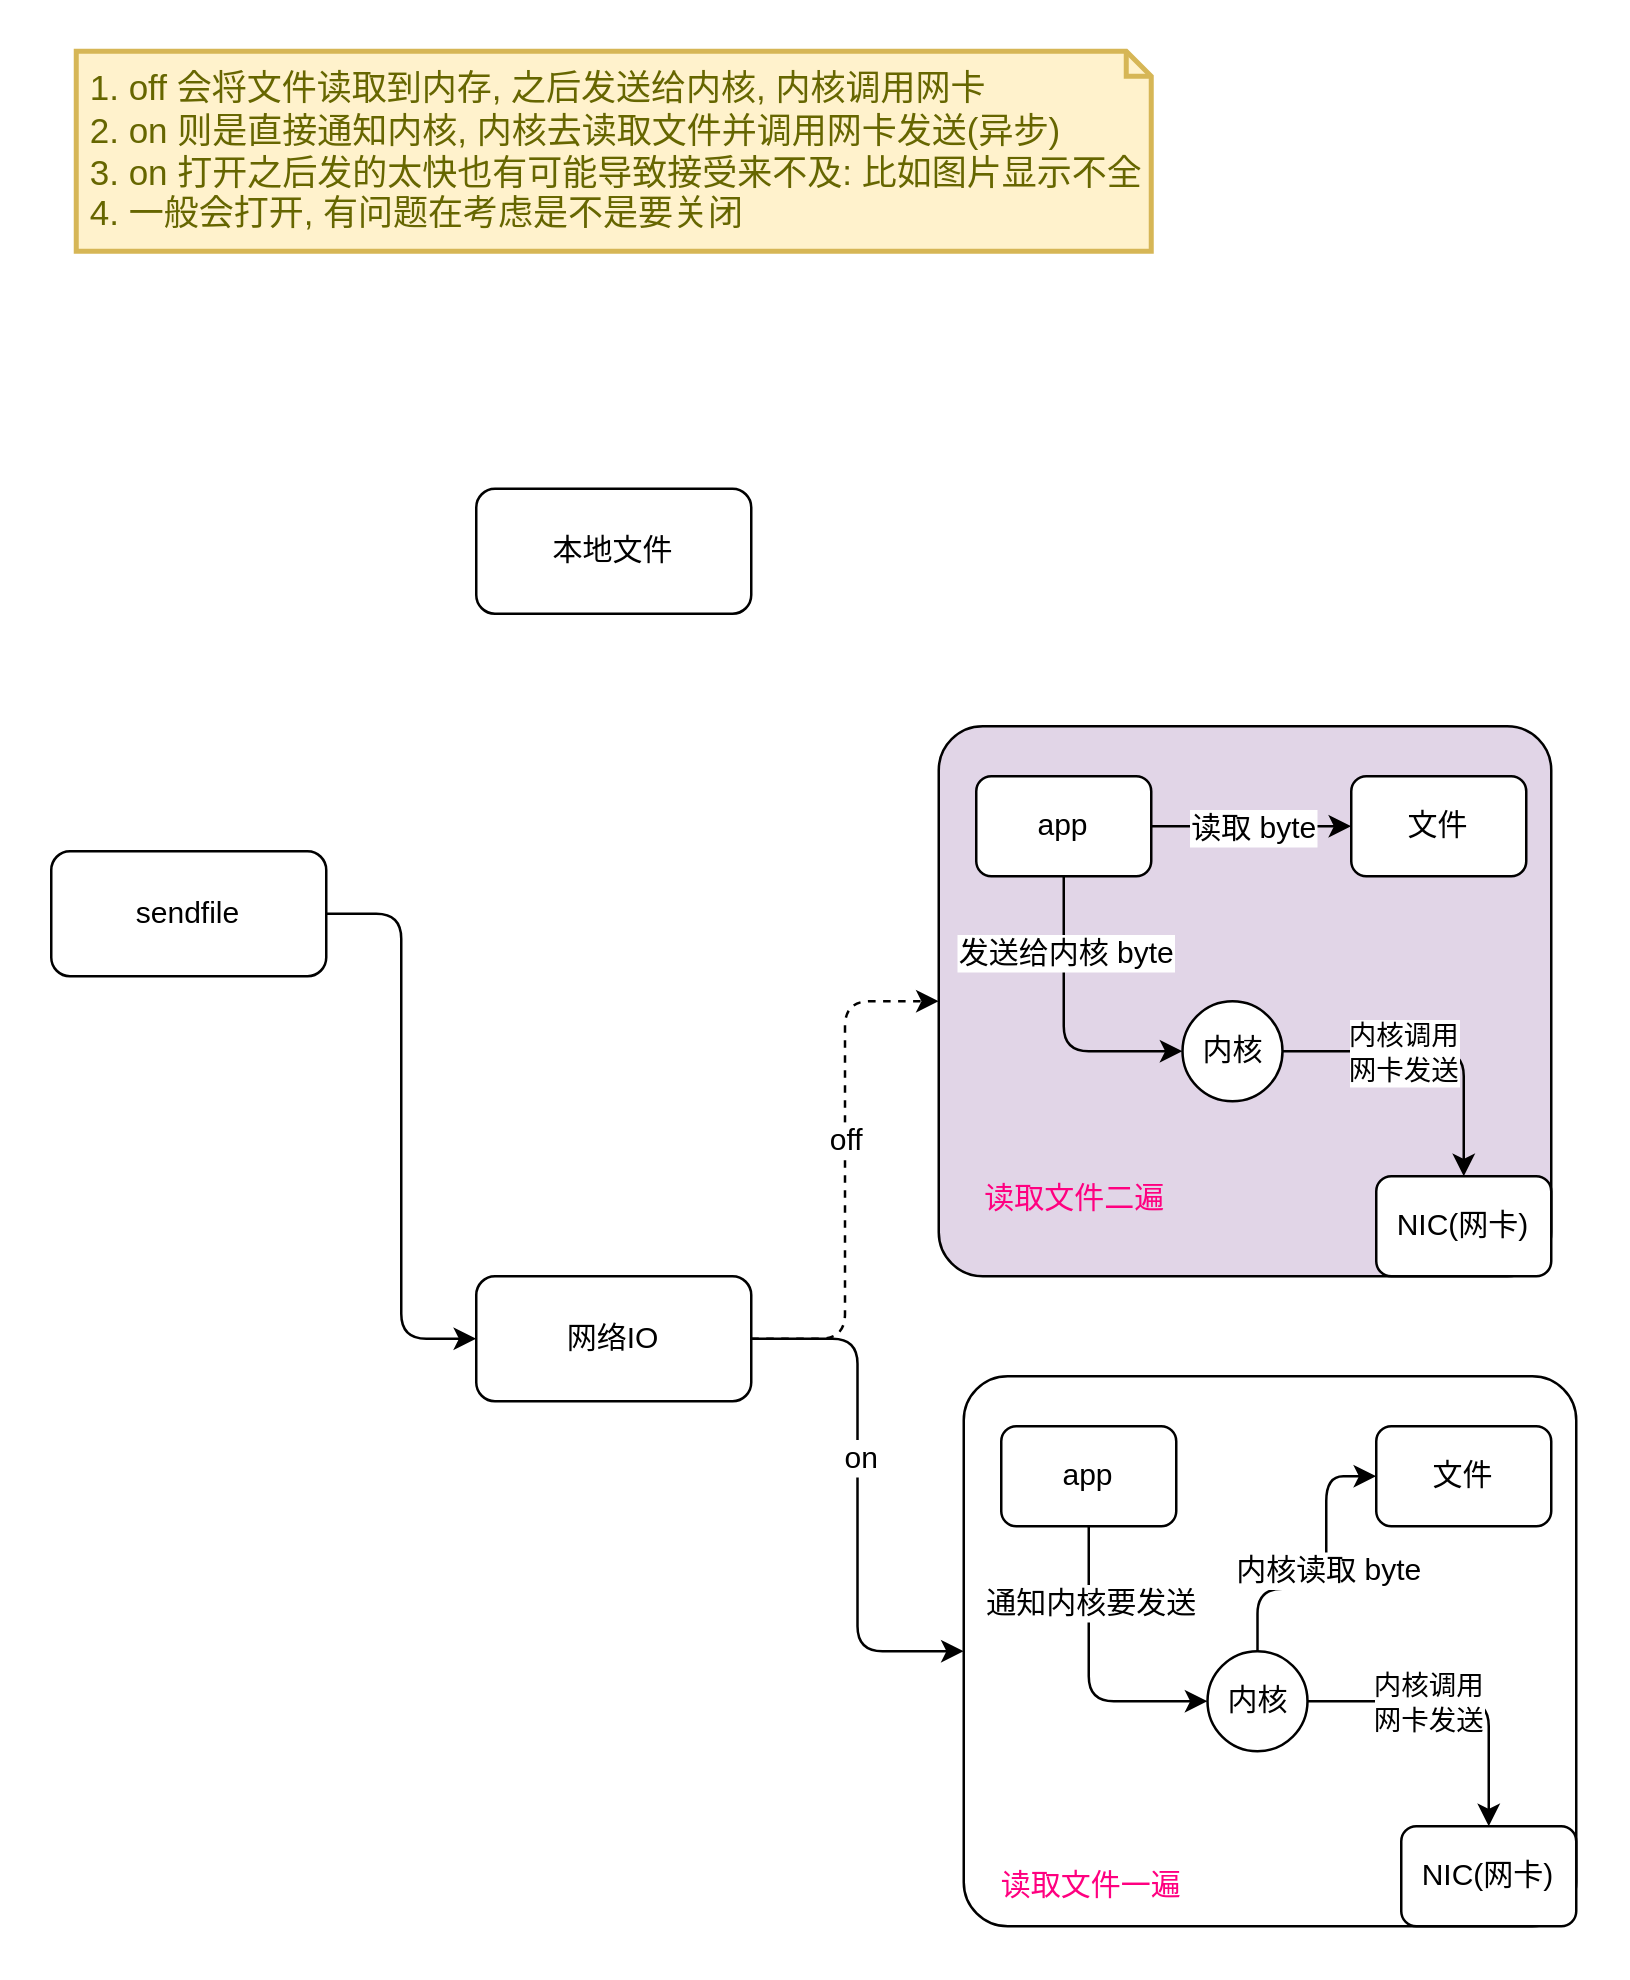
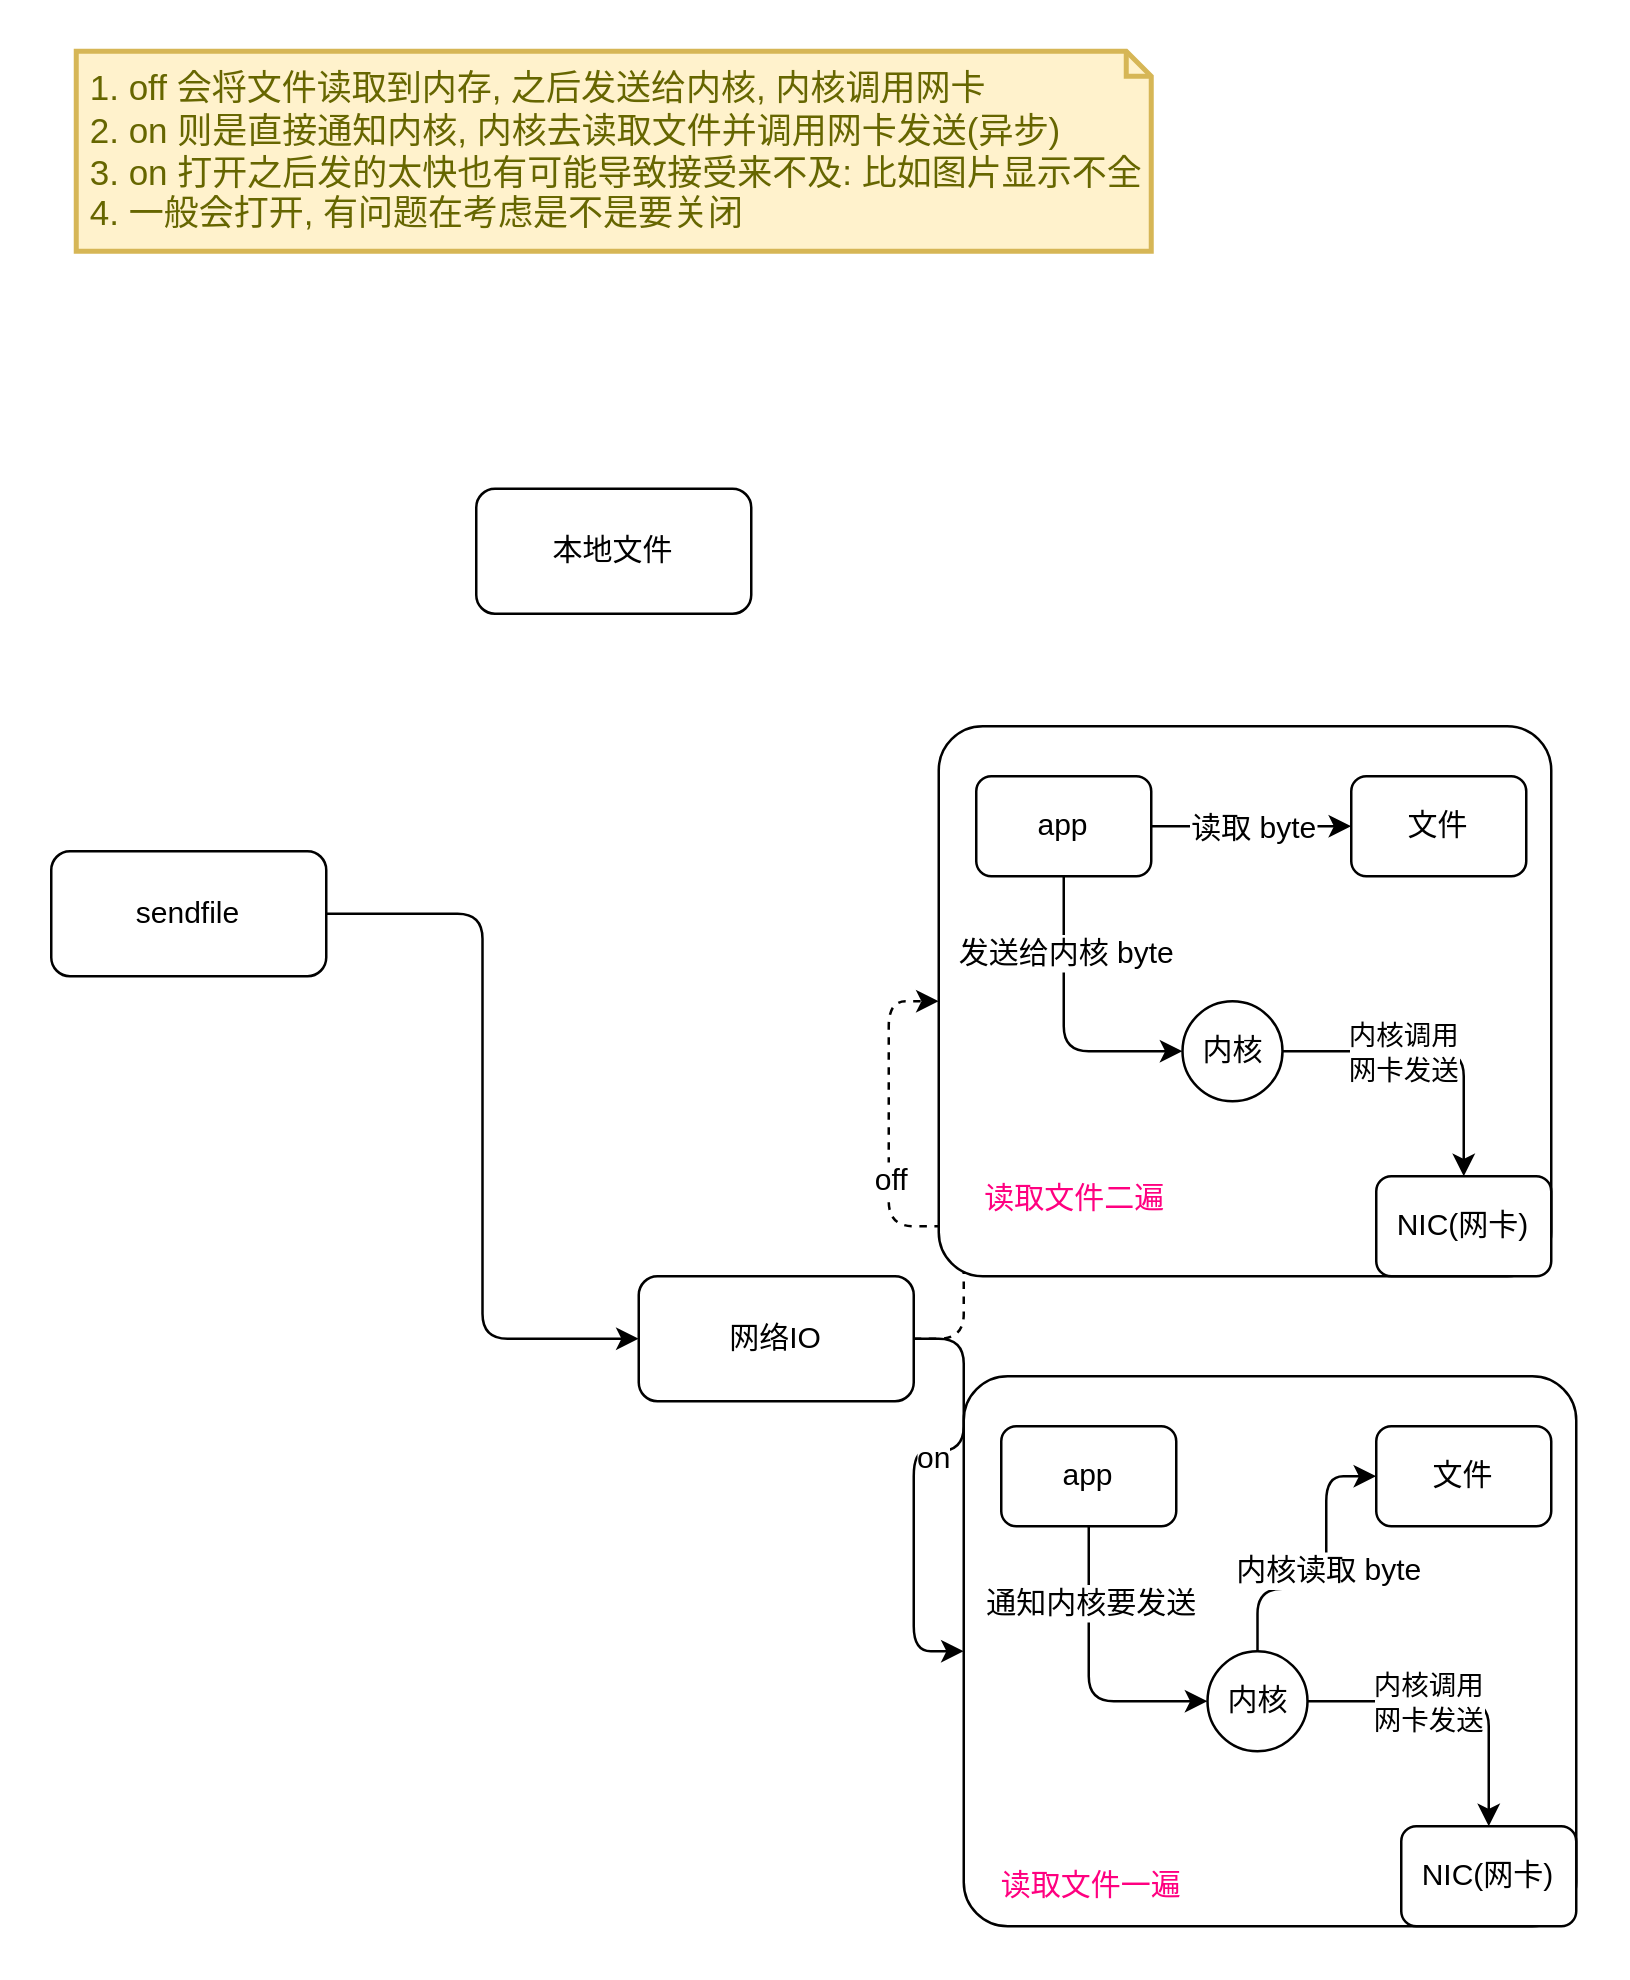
node "读取文件二遍": fillcolor #e1d5e7 -> #ffffff
node "网络IO": moved (614, 1339) -> (776, 1339)
